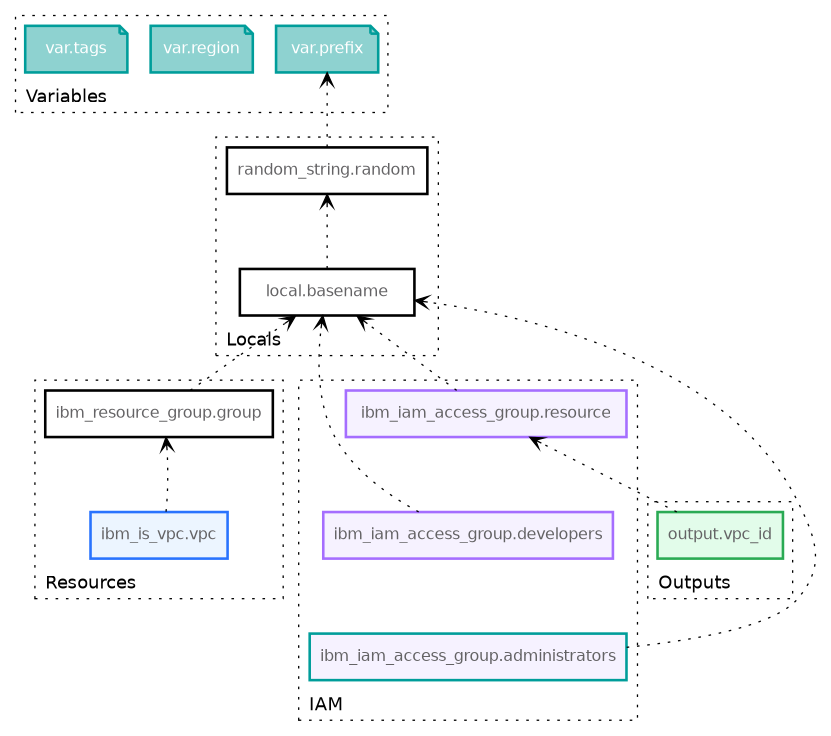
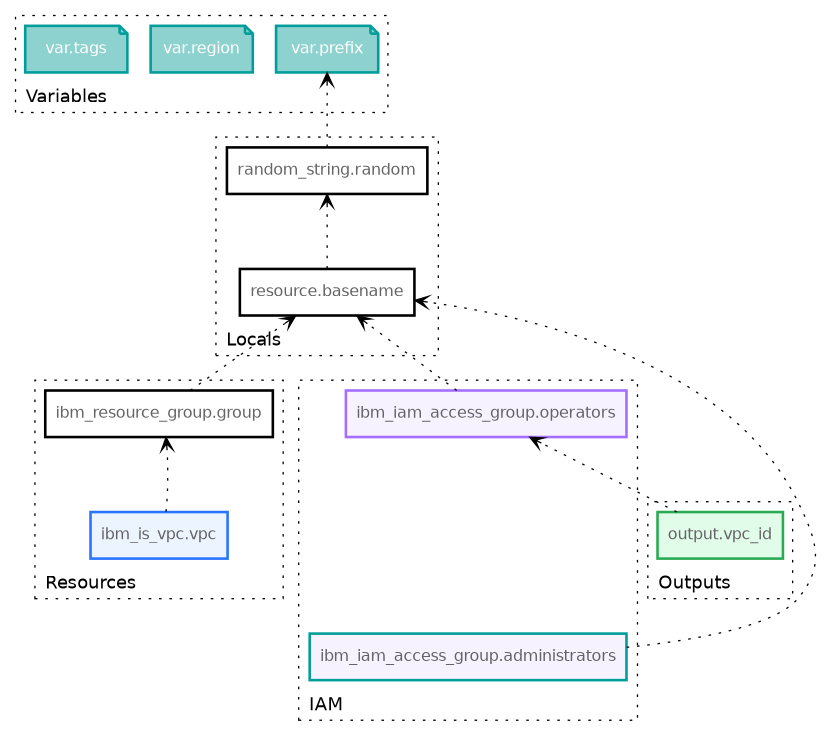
node "local.basename": label "local.basename" -> "resource.basename"
node "ibm_iam_access_group.resource": label "ibm_iam_access_group.resource" -> "ibm_iam_access_group.operators"
node "ibm_iam_access_group.developers": removed
